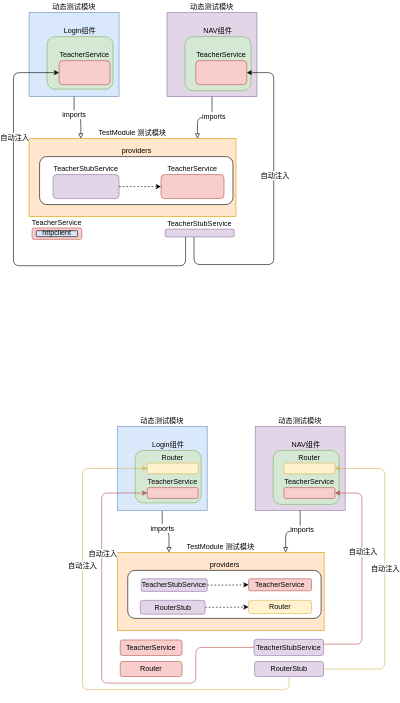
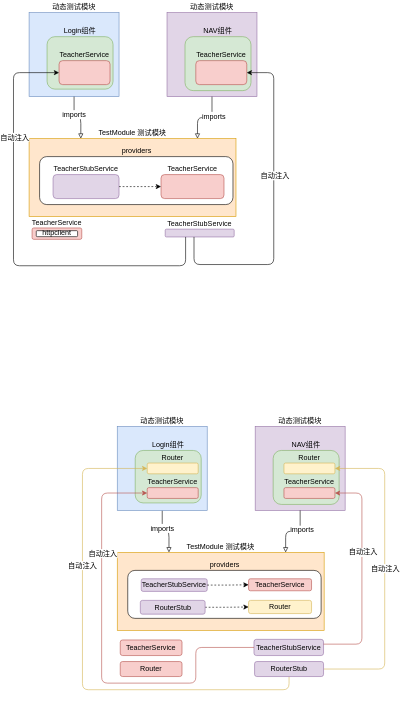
node "httpclient": fillcolor #dae8fc -> #ffffff
